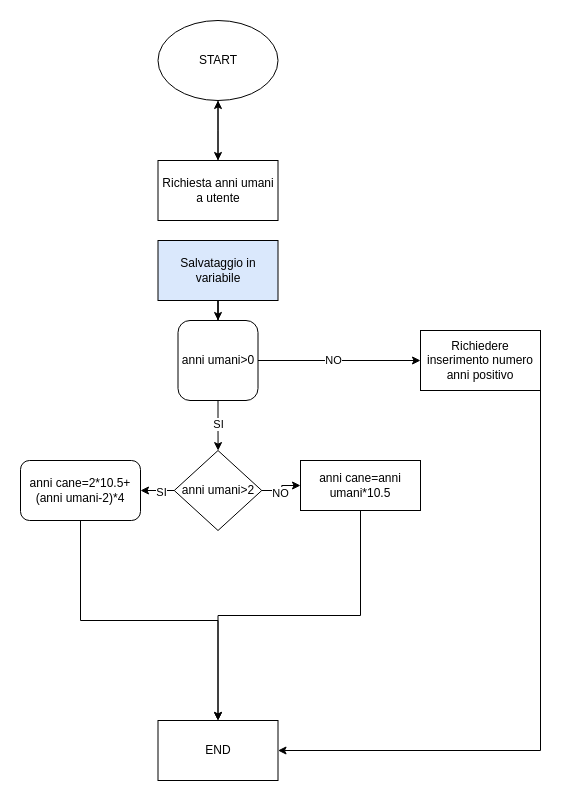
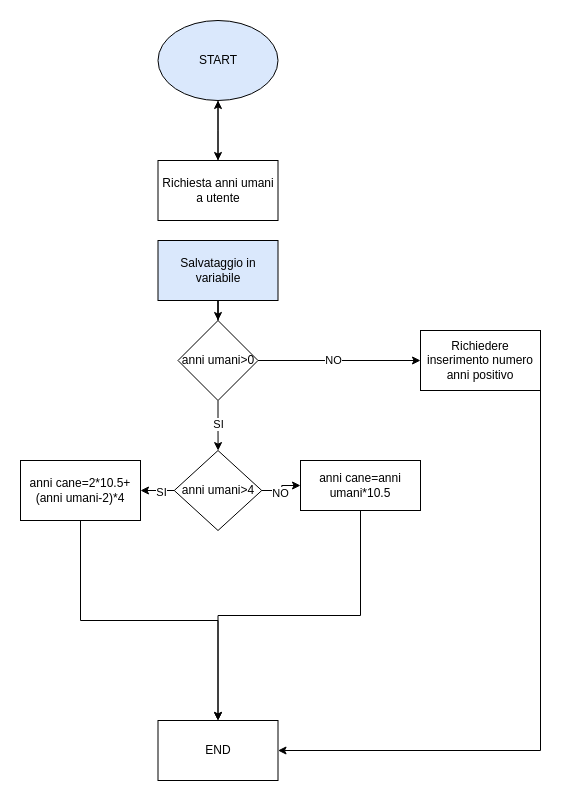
node "START": fillcolor #ffffff -> #dae8fc
node "anni umani>0": shape rounded rectangle -> diamond
node "anni cane=2*10.5+(anni umani-2)*4": shape rounded rectangle -> rectangle
node "anni umani>2": label "anni umani>2" -> "anni umani>4"
